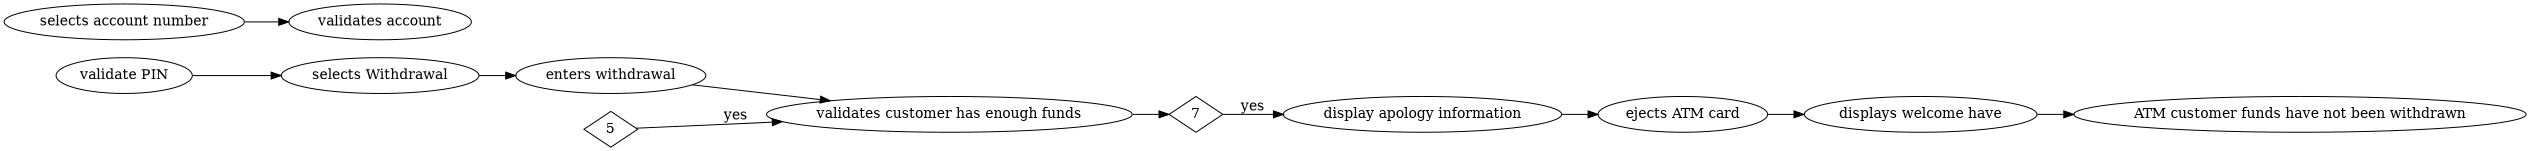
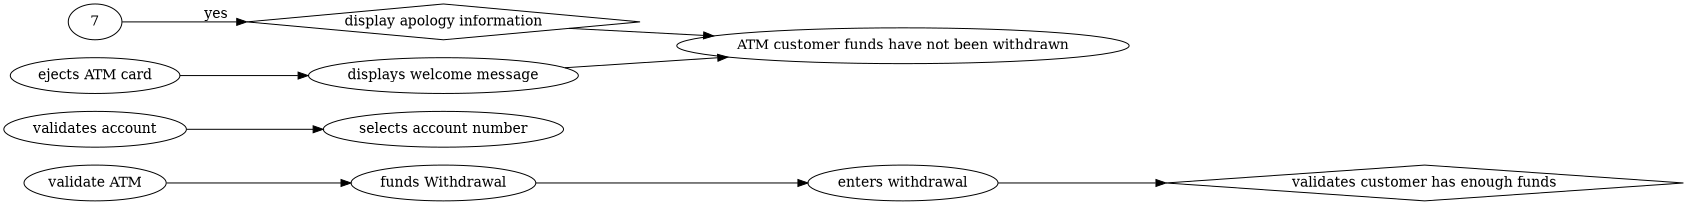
edge "selects account number" -> "validates account": reversed
node "validate PIN": label "validate PIN" -> "validate ATM"
node "selects Withdrawal": label "selects Withdrawal" -> "funds Withdrawal"
node "validates customer has enough funds": shape ellipse -> diamond
edge "validates customer has enough funds" -> "7": removed
node "7": shape diamond -> ellipse
node "display apology information": shape ellipse -> diamond
edge "display apology information" -> "ejects ATM card": now "display apology information" -> "ATM customer funds have not been withdrawn"
node "displays welcome have": label "displays welcome have" -> "displays welcome message"
node "5": removed
